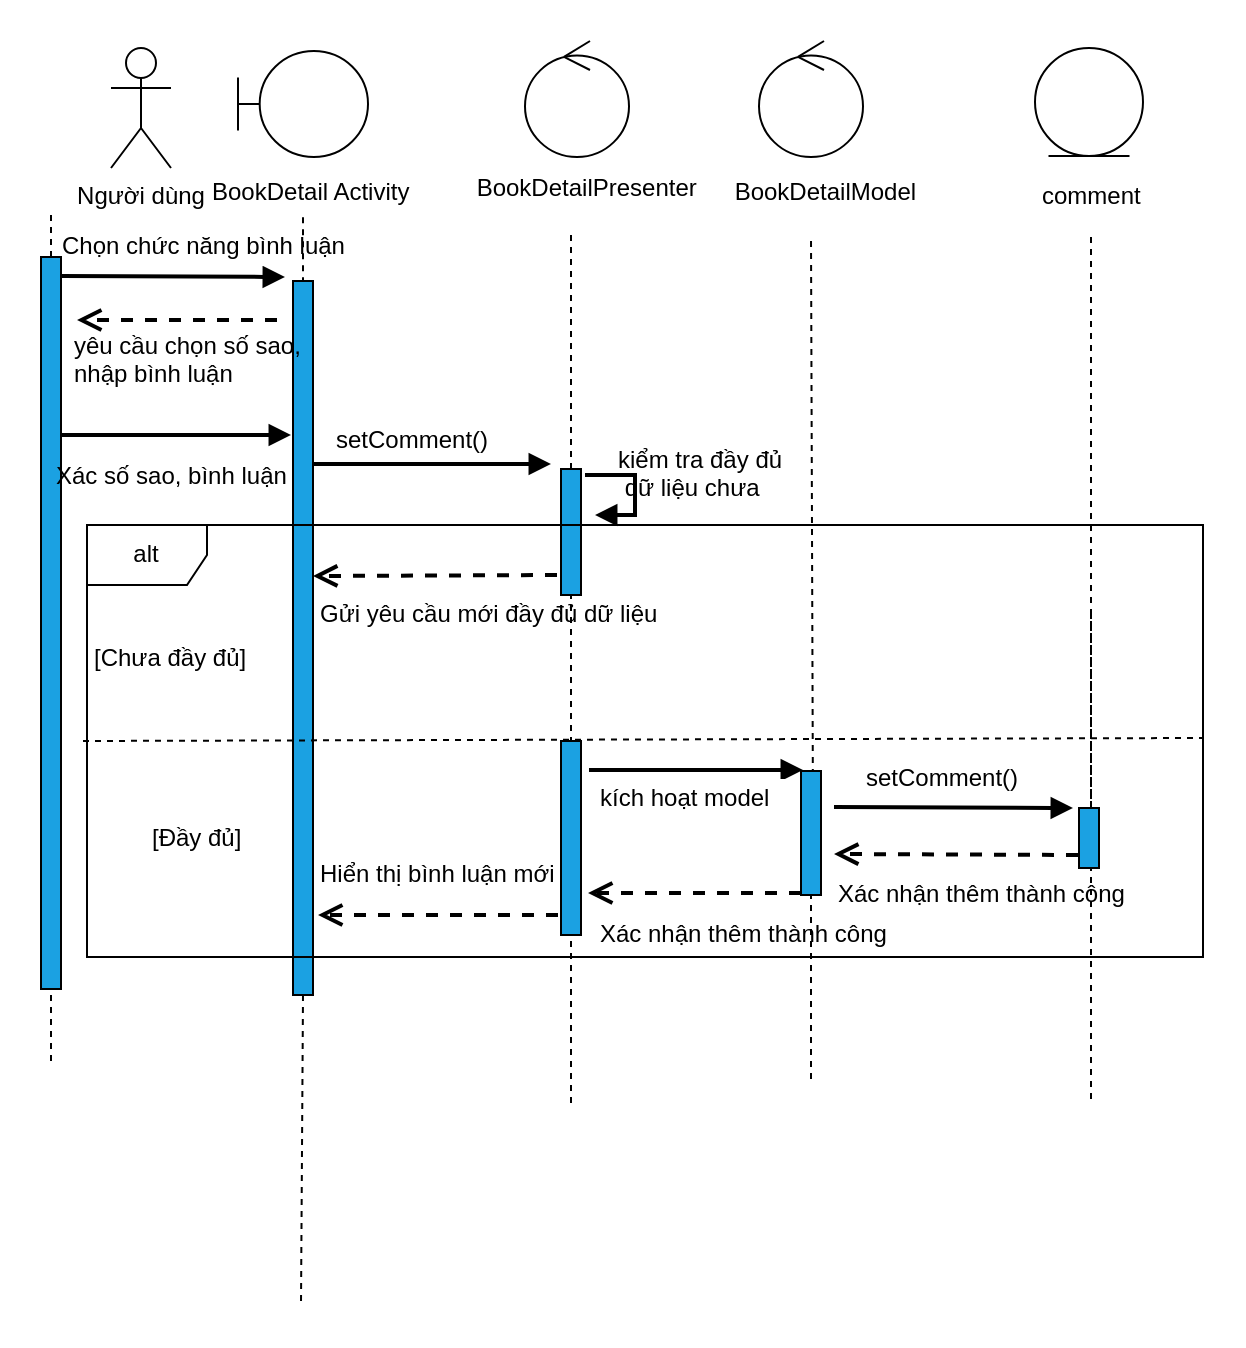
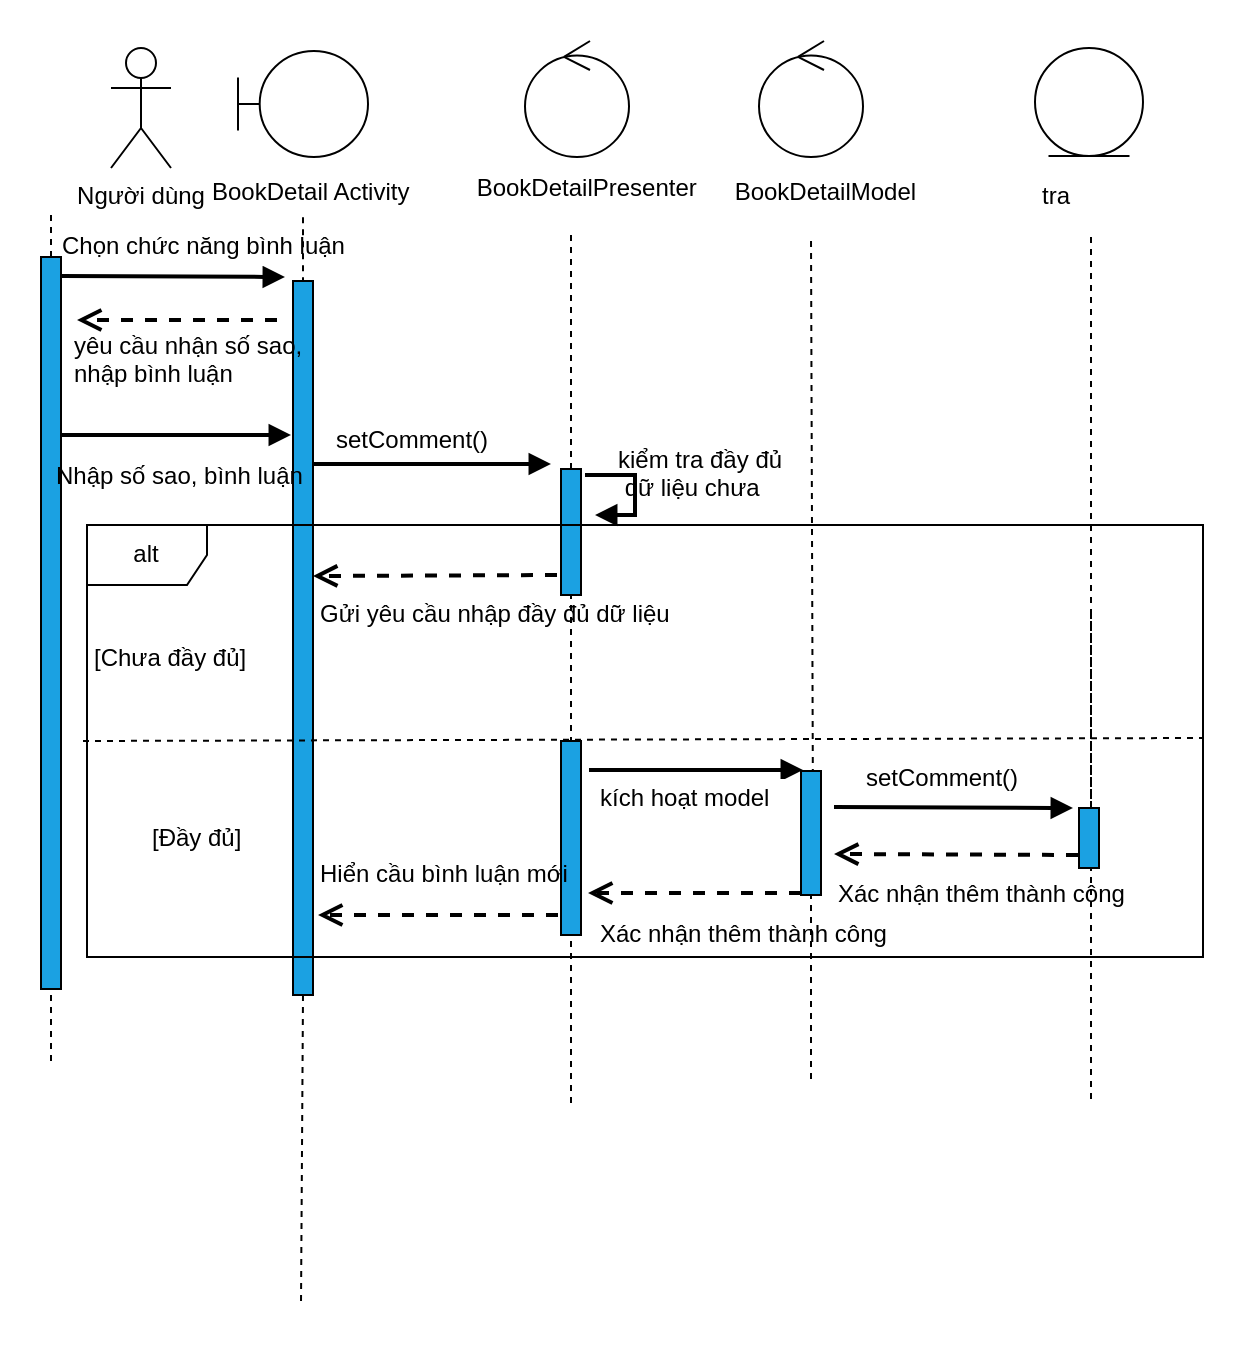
node "comment": label "comment" -> "tra"
node "yêu cầu chọn số sao, nhập bình luận": label "yêu cầu chọn số sao, nhập bình luận" -> "yêu cầu nhận số sao, nhập bình luận"
node "Xác số sao, bình luận": label "Xác số sao, bình luận" -> "Nhập số sao, bình luận"
node "Gửi yêu cầu mới đầy đủ dữ liệu": label "Gửi yêu cầu mới đầy đủ dữ liệu" -> "Gửi yêu cầu nhập đầy đủ dữ liệu"
node "Hiển thị bình luận mới": label "Hiển thị bình luận mới" -> "Hiển cầu bình luận mới"
